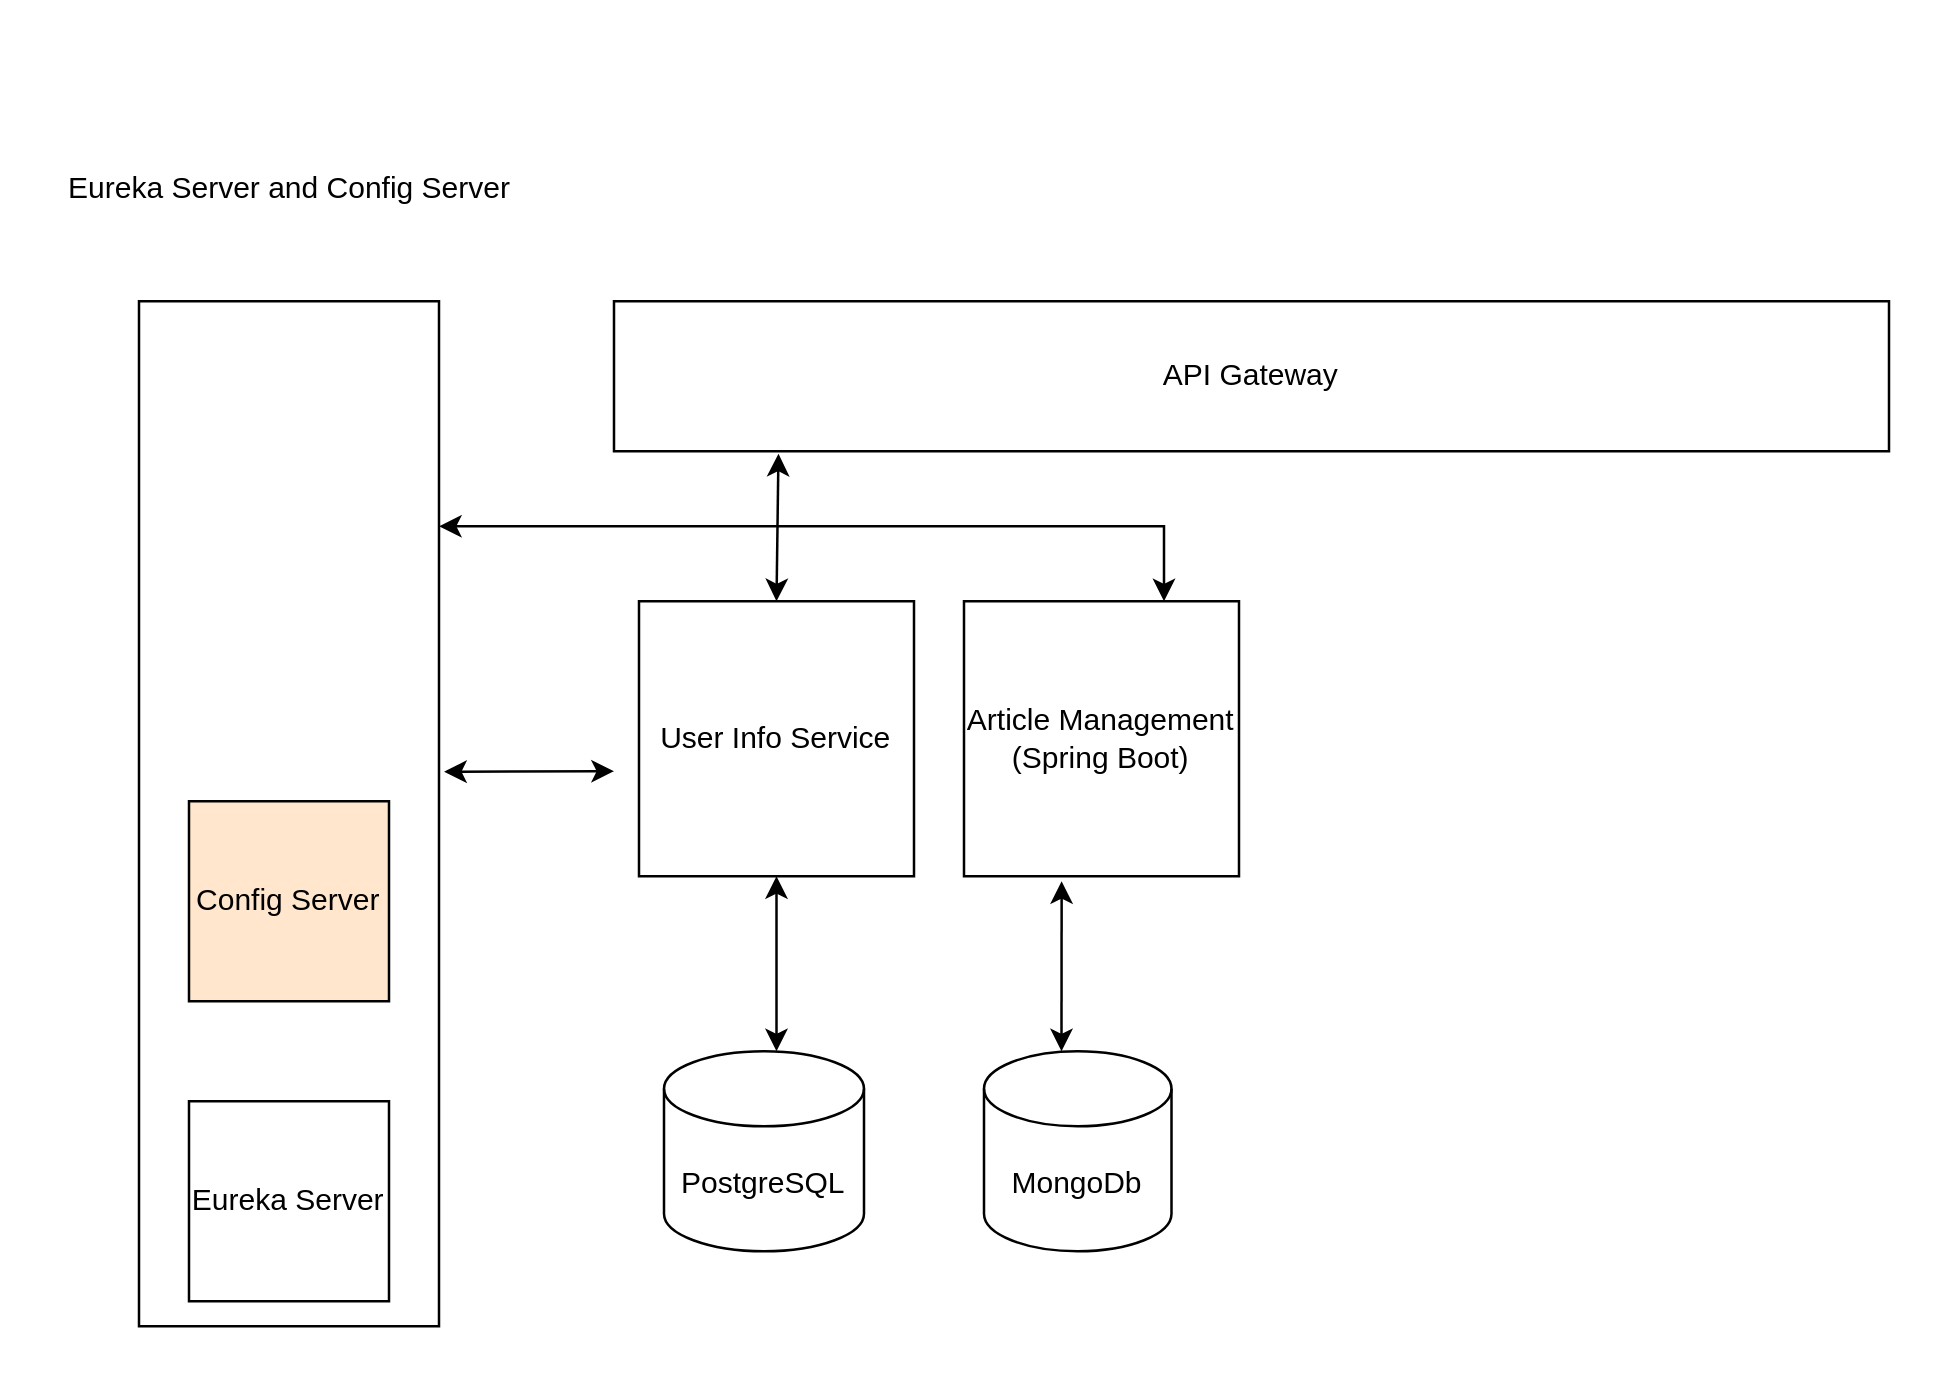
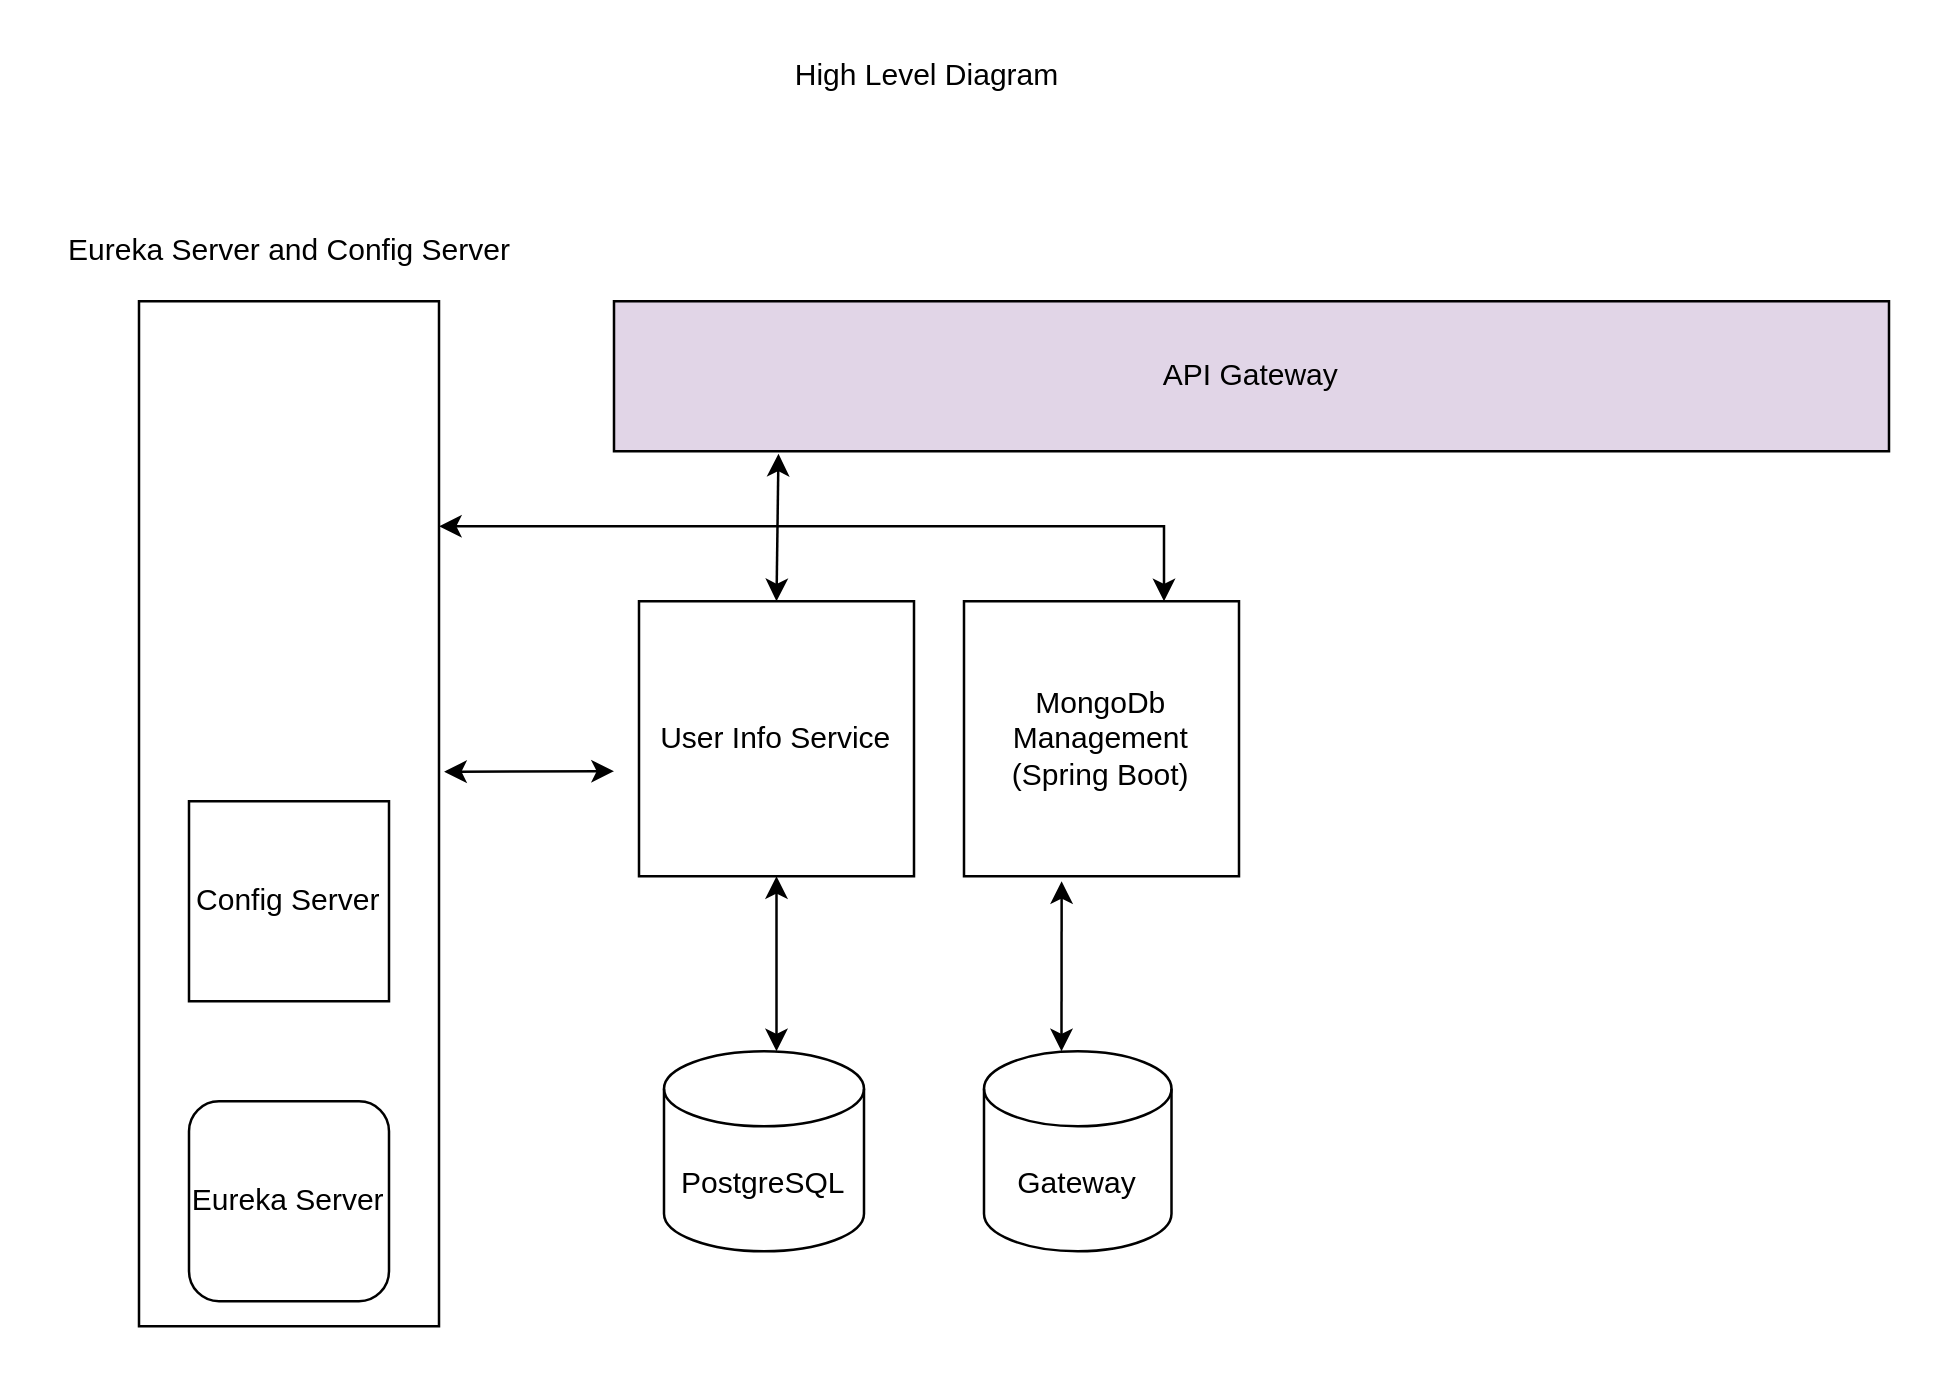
node "High Level Diagram": added
node "Eureka Server and Config Server": moved (289, 189) -> (289, 251)
node "API Gateway": fillcolor #ffffff -> #e1d5e7
node "Article Management (Spring Boot)": label "Article Management (Spring Boot)" -> "MongoDb Management (Spring Boot)"
node "Config Server": fillcolor #ffe6cc -> #ffffff
node "MongoDb": label "MongoDb" -> "Gateway"
node "Eureka Server": shape rectangle -> rounded rectangle
